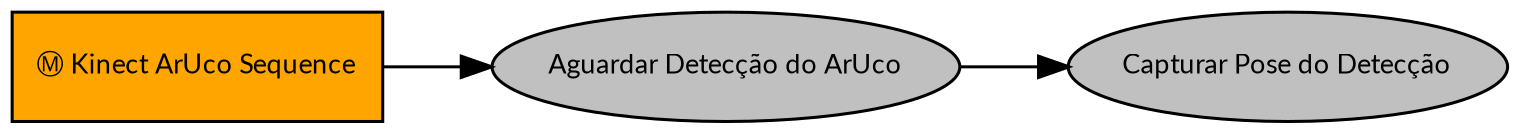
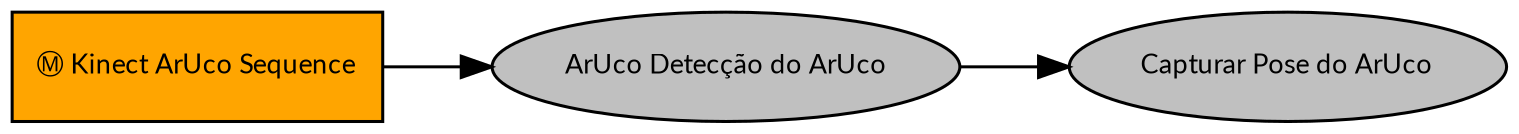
node "Aguardar Detecção do ArUco": label "Aguardar Detecção do ArUco" -> "ArUco Detecção do ArUco"
node "Capturar Pose do Detecção": label "Capturar Pose do Detecção" -> "Capturar Pose do ArUco"
